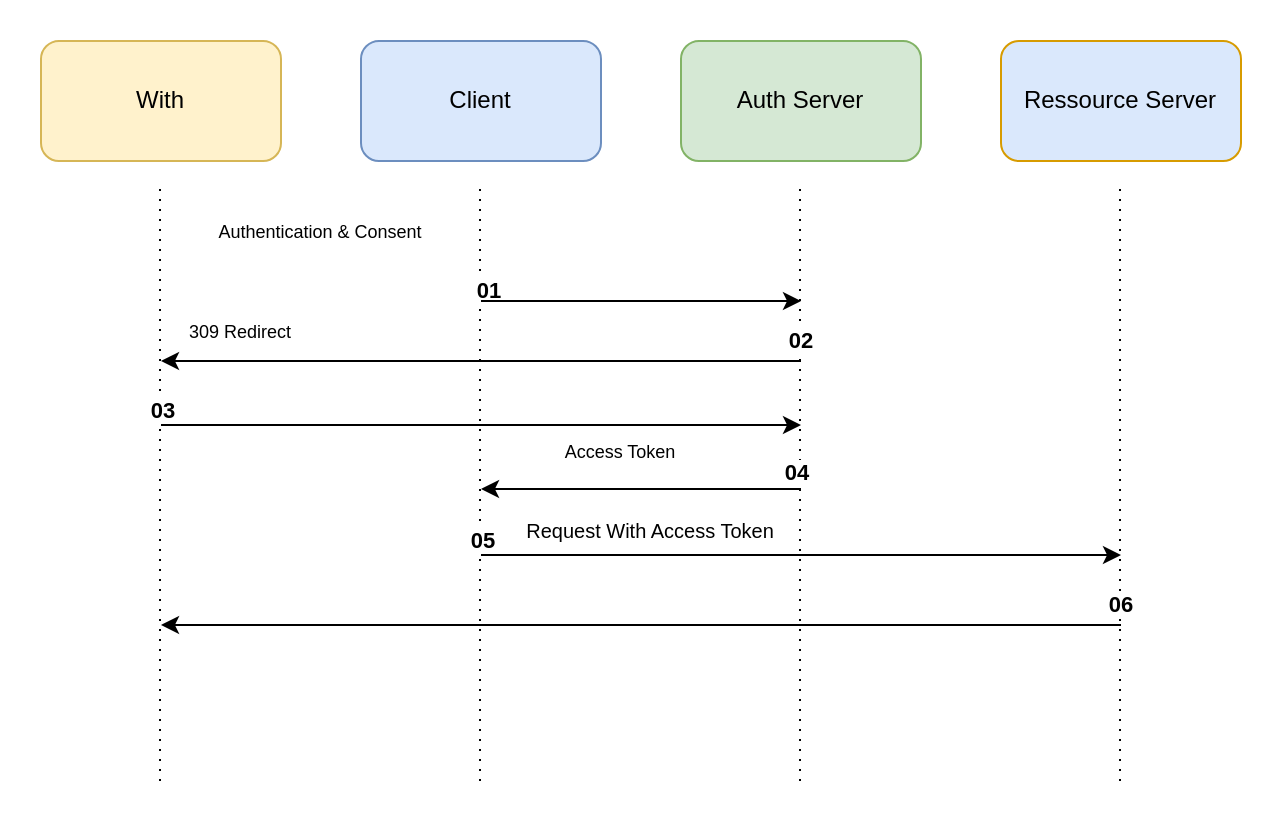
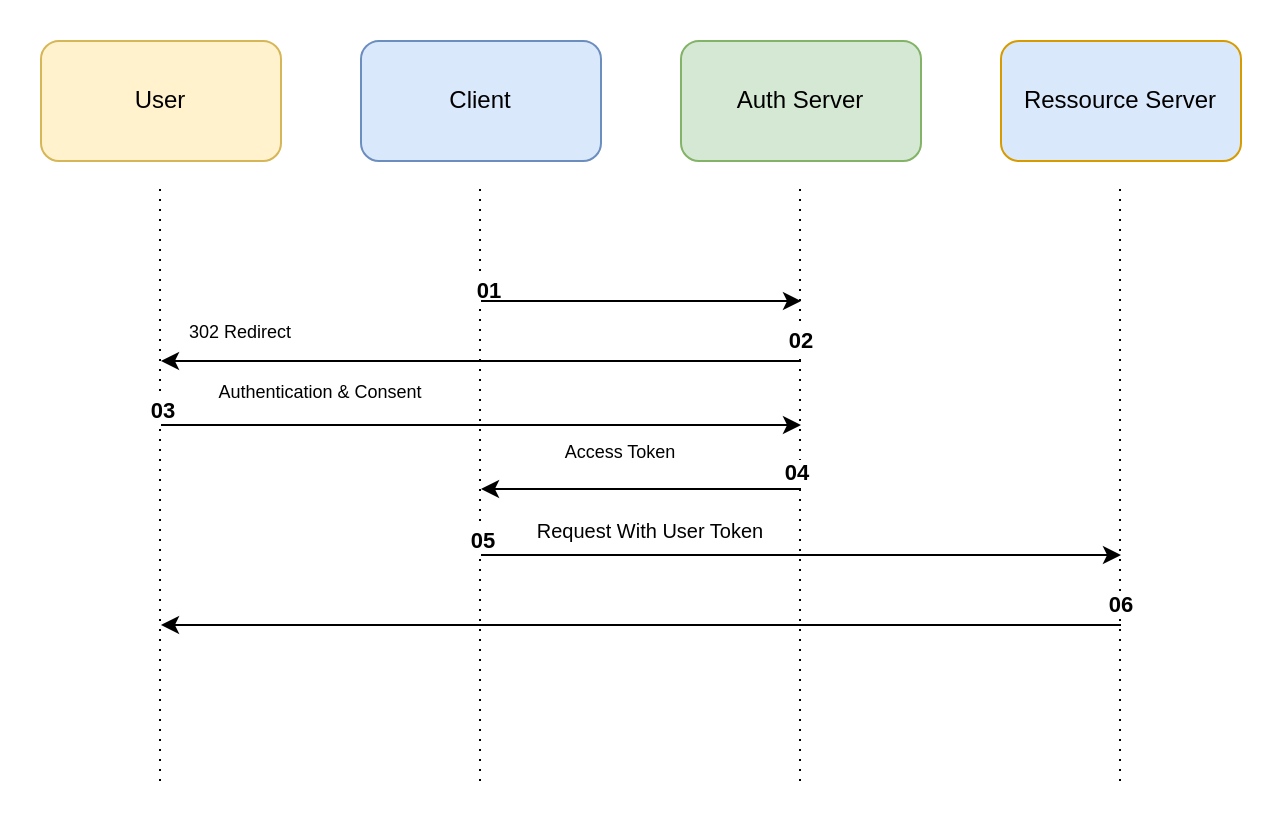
node "With": label "With" -> "User"
node "Authentication & Consent": moved (321, 231) -> (321, 391)
node "309 Redirect": label "309 Redirect" -> "302 Redirect"
node "Request With Access Token": label "Request With Access Token" -> "Request With User Token"
